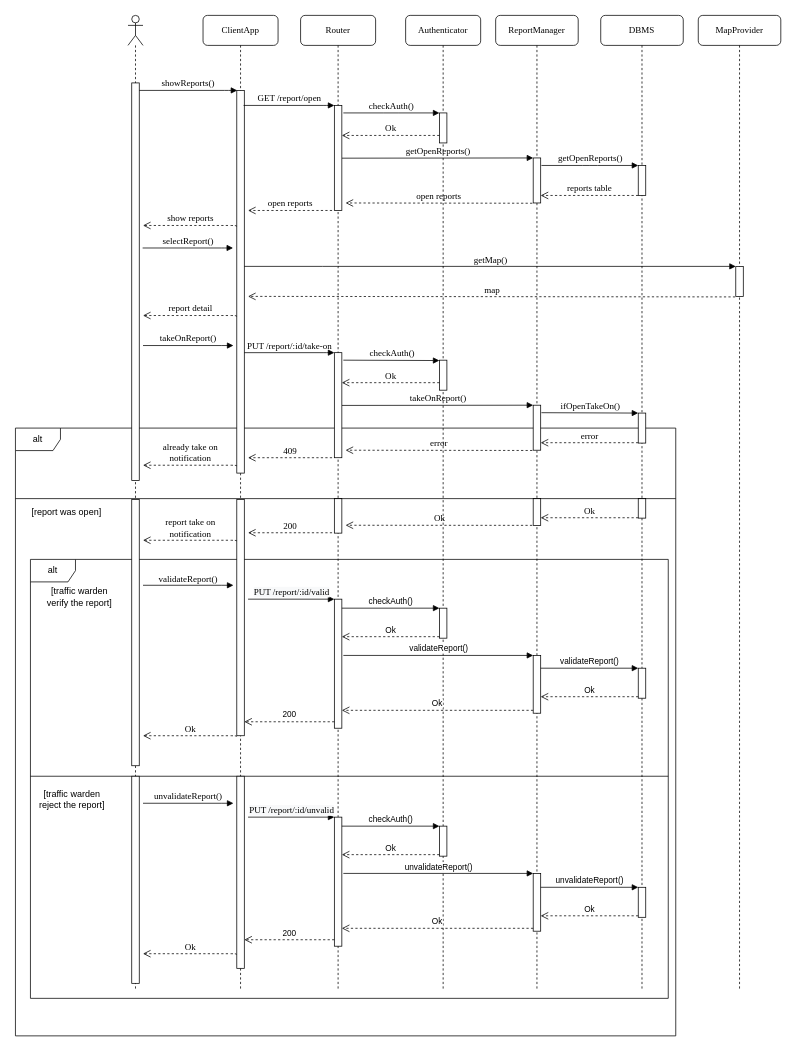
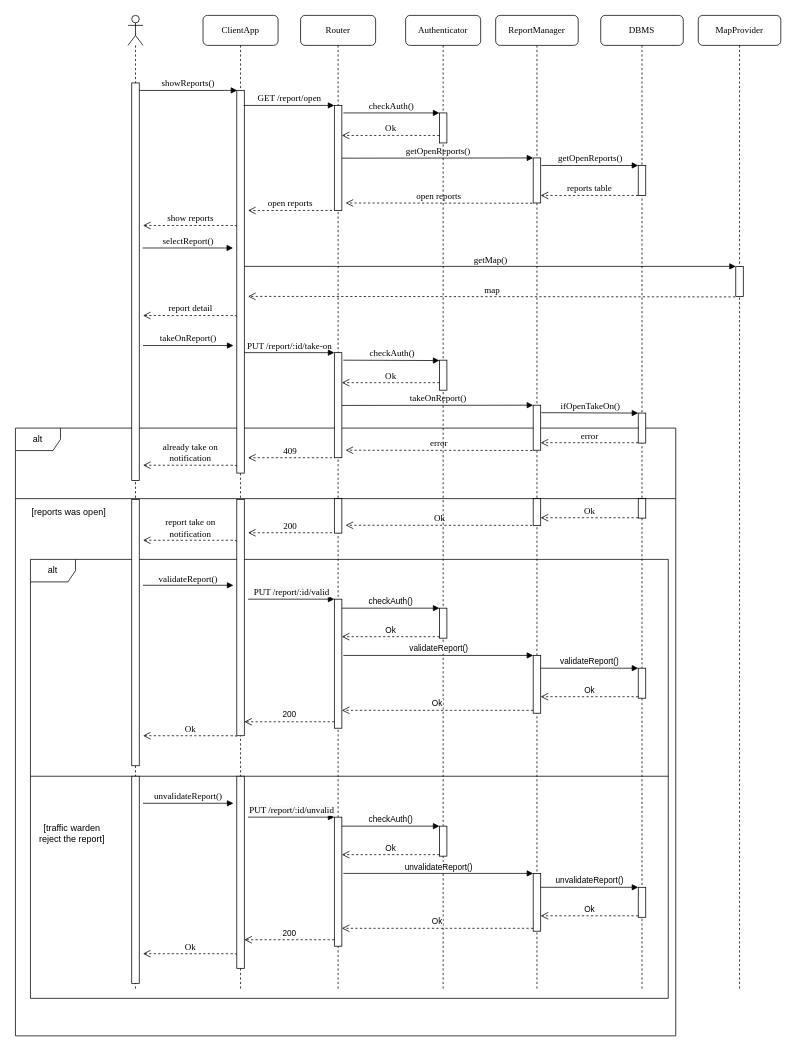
node "[report was open]": label "[report was open]" -> "[reports was open]"
node "[traffic warden verify the report]": removed
node "[traffic warden reject the report]": moved (72, 799) -> (72, 833)
